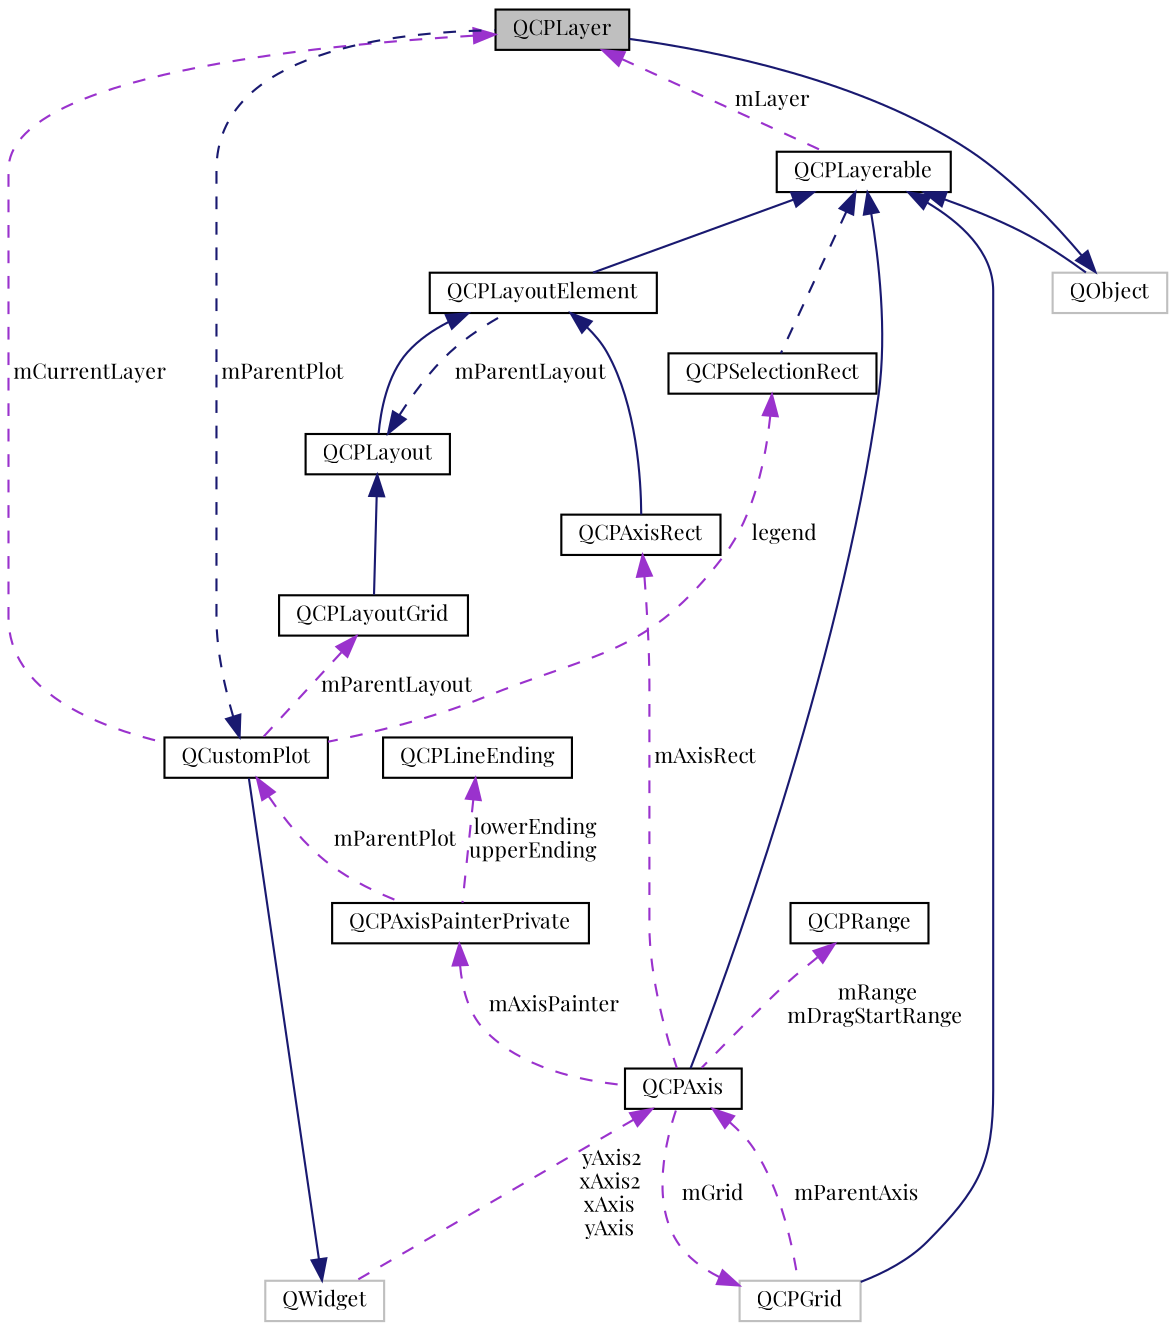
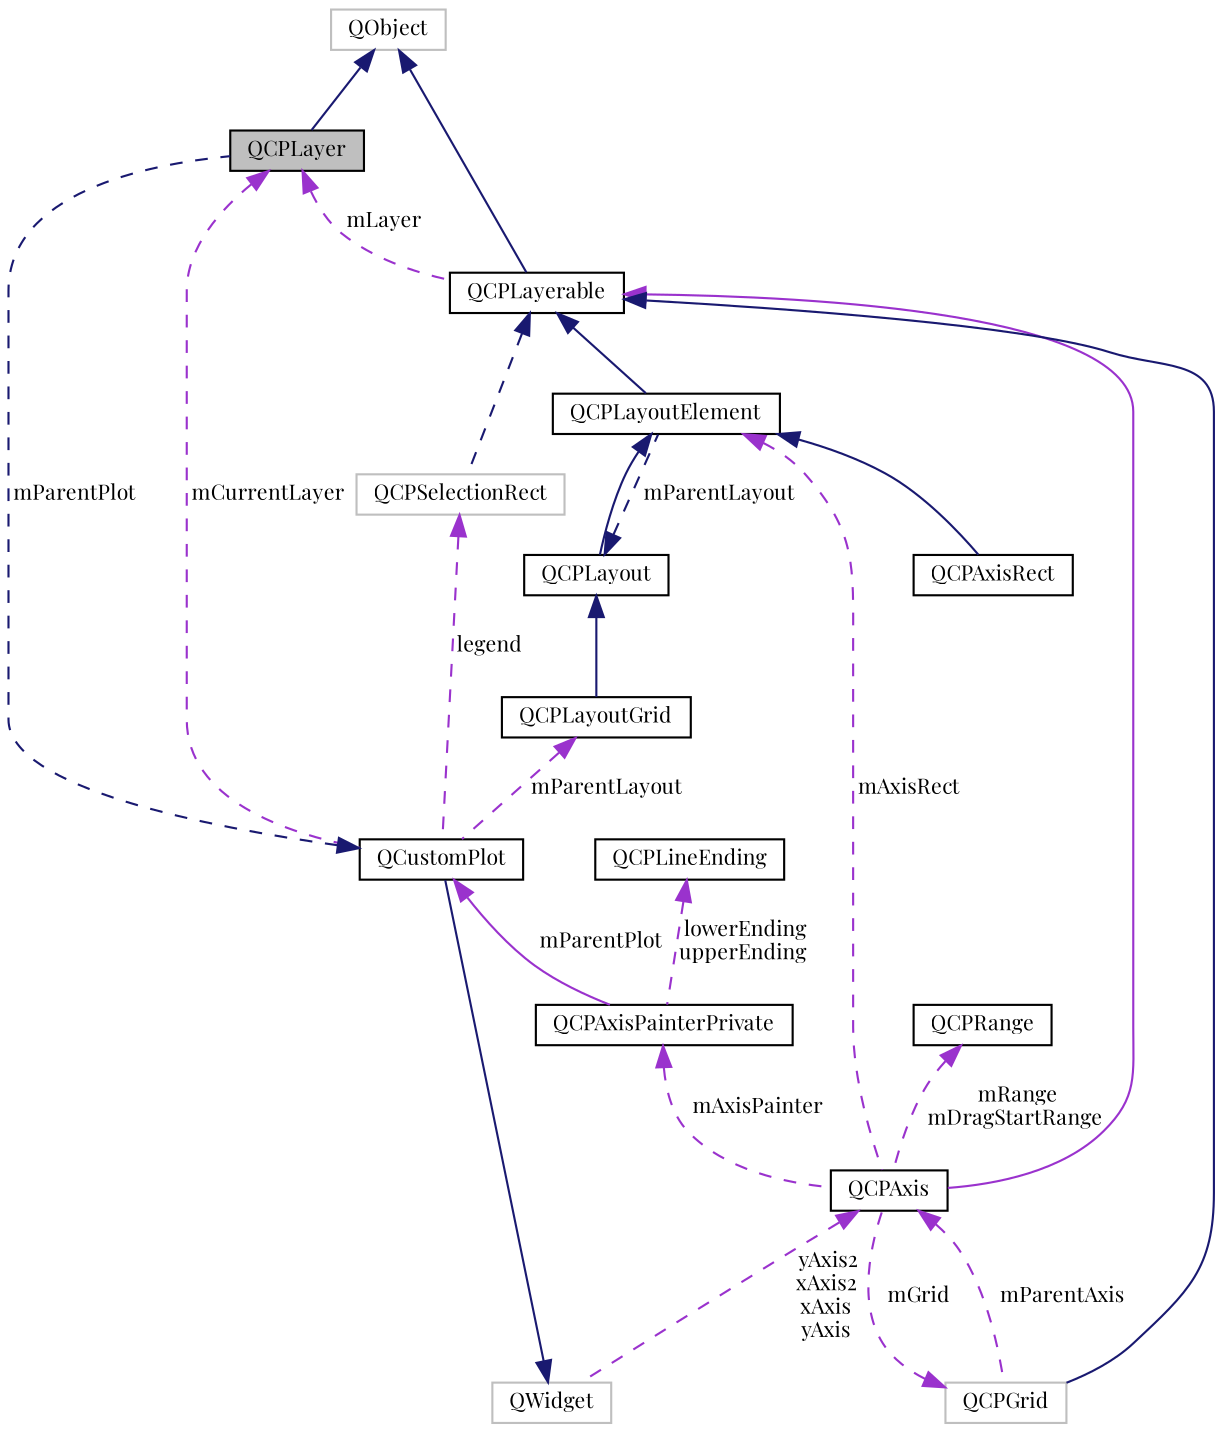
edge "QObject" -> "QCPLayerable": reversed
node "QCPSelectionRect": color black -> grey75
edge "QCPAxis" -> "QCPLayerable": color midnightblue -> darkorchid3
edge "QCPAxis" -> "QCPAxisRect": now "QCPAxis" -> "QCPLayoutElement"
edge "QCPAxisPainterPrivate" -> "QCustomPlot": style dashed -> solid
